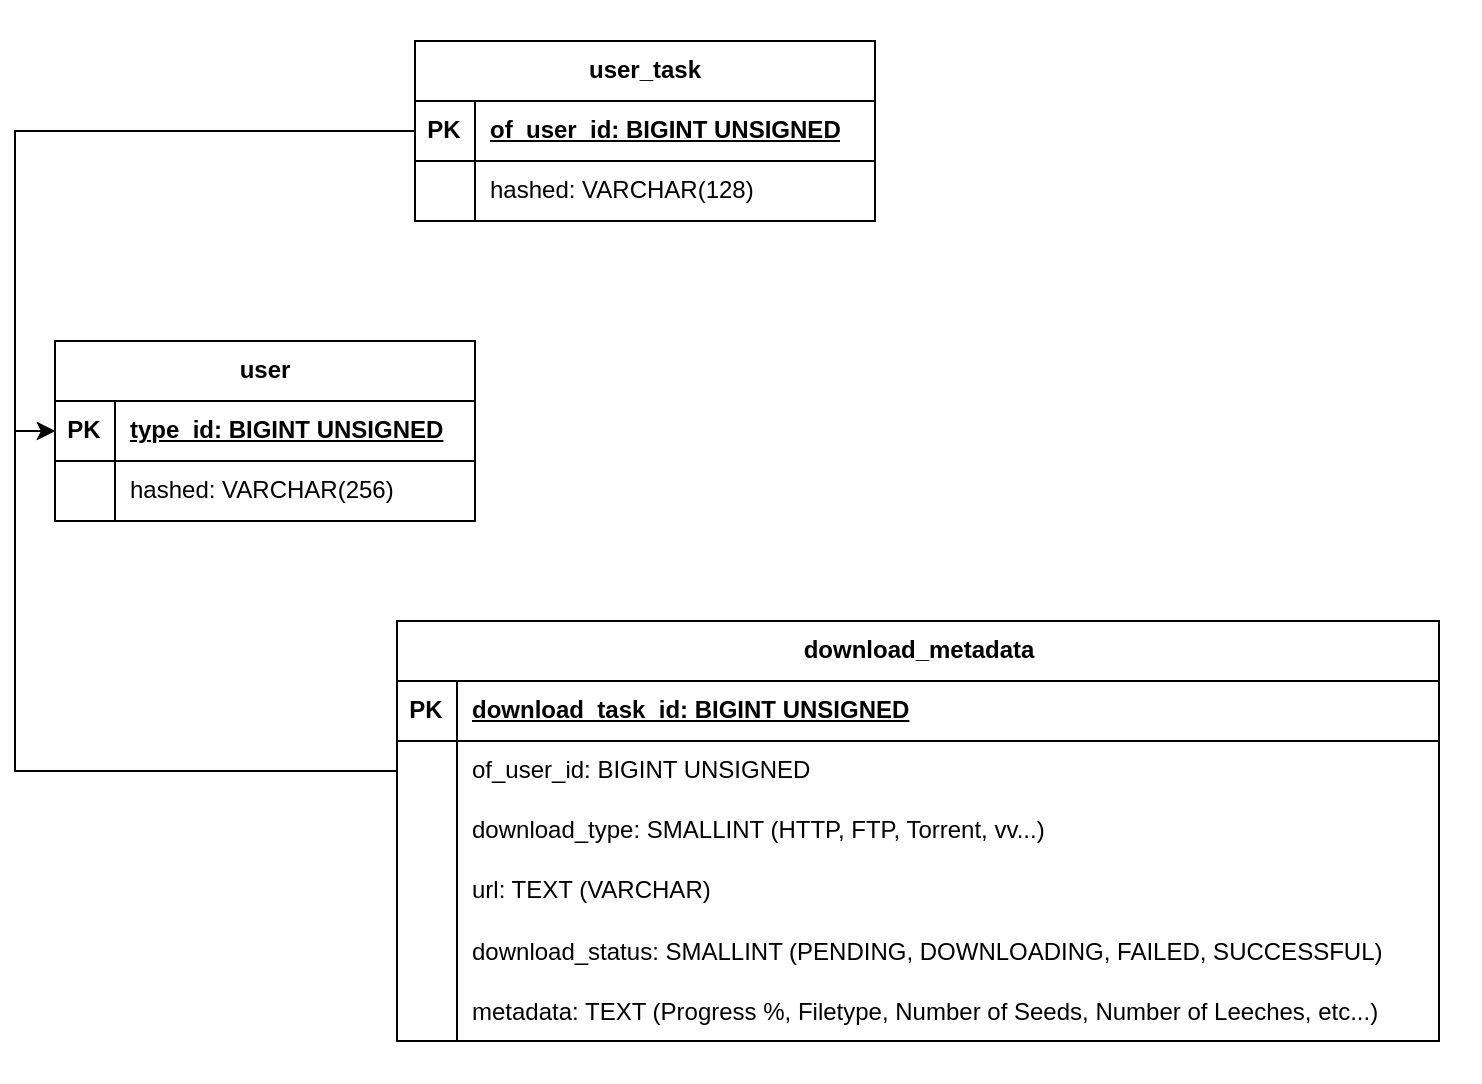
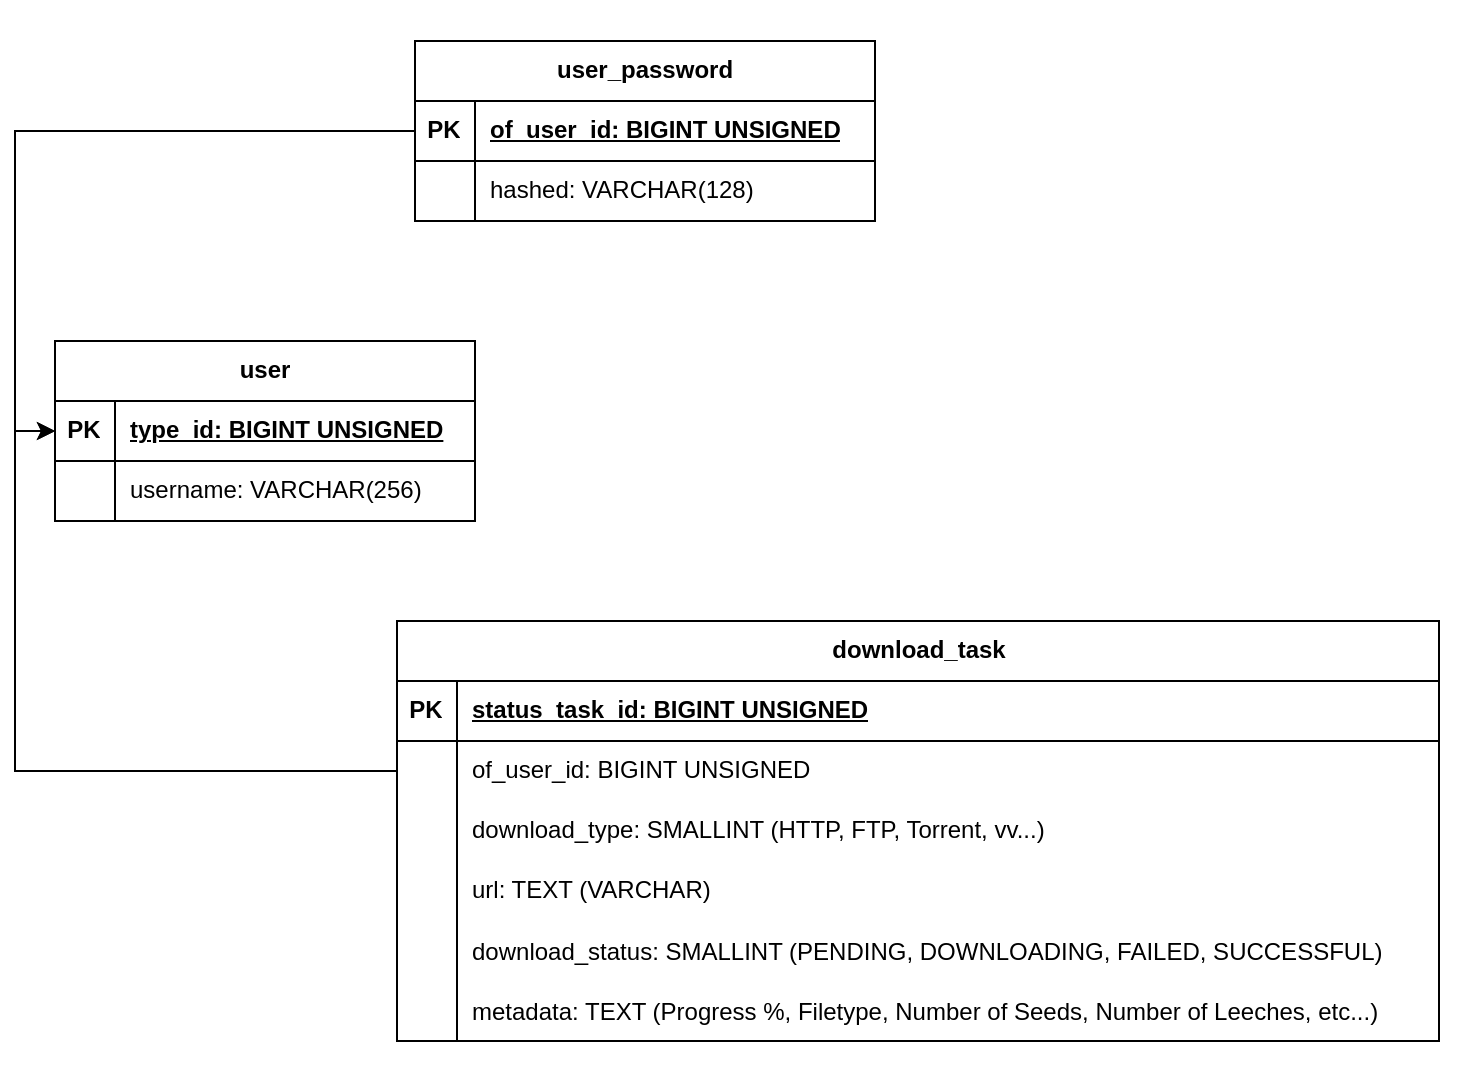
node "user_task": label "user_task" -> "user_password"
node "hashed: VARCHAR(256)": label "hashed: VARCHAR(256)" -> "username: VARCHAR(256)"
node "download_metadata": label "download_metadata" -> "download_task"
node "download_task_id: BIGINT UNSIGNED": label "download_task_id: BIGINT UNSIGNED" -> "status_task_id: BIGINT UNSIGNED"
